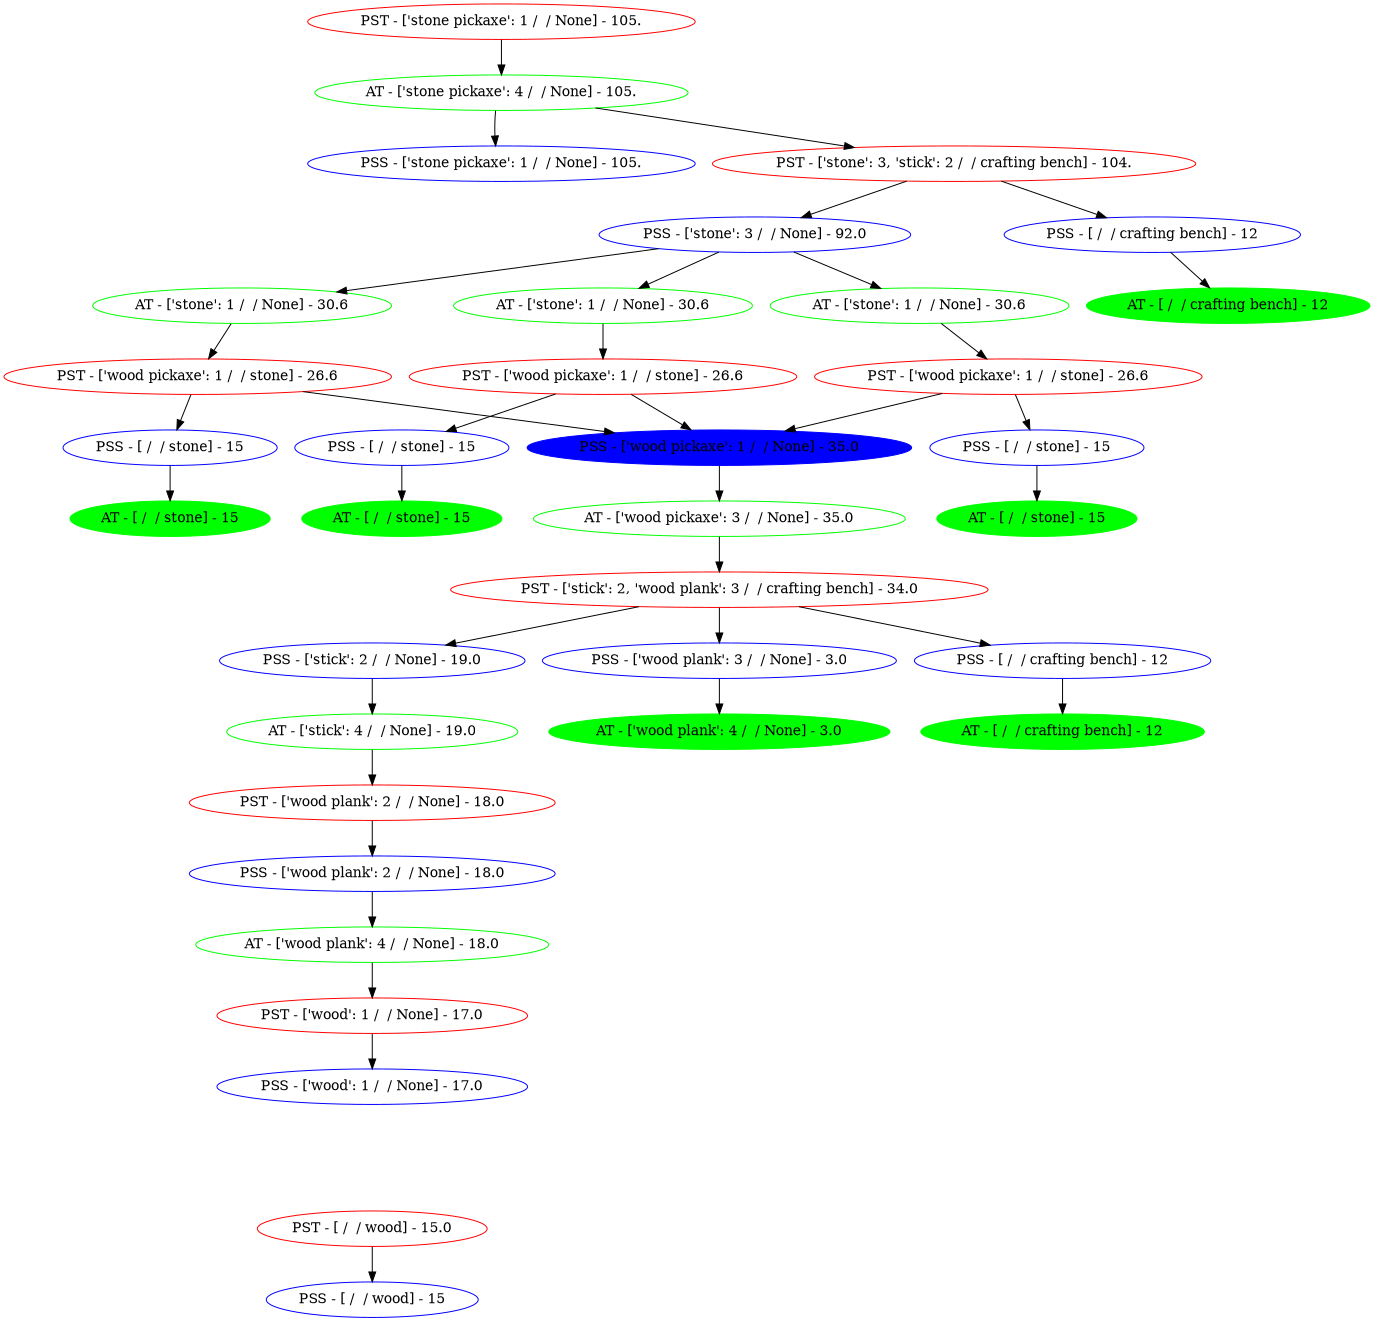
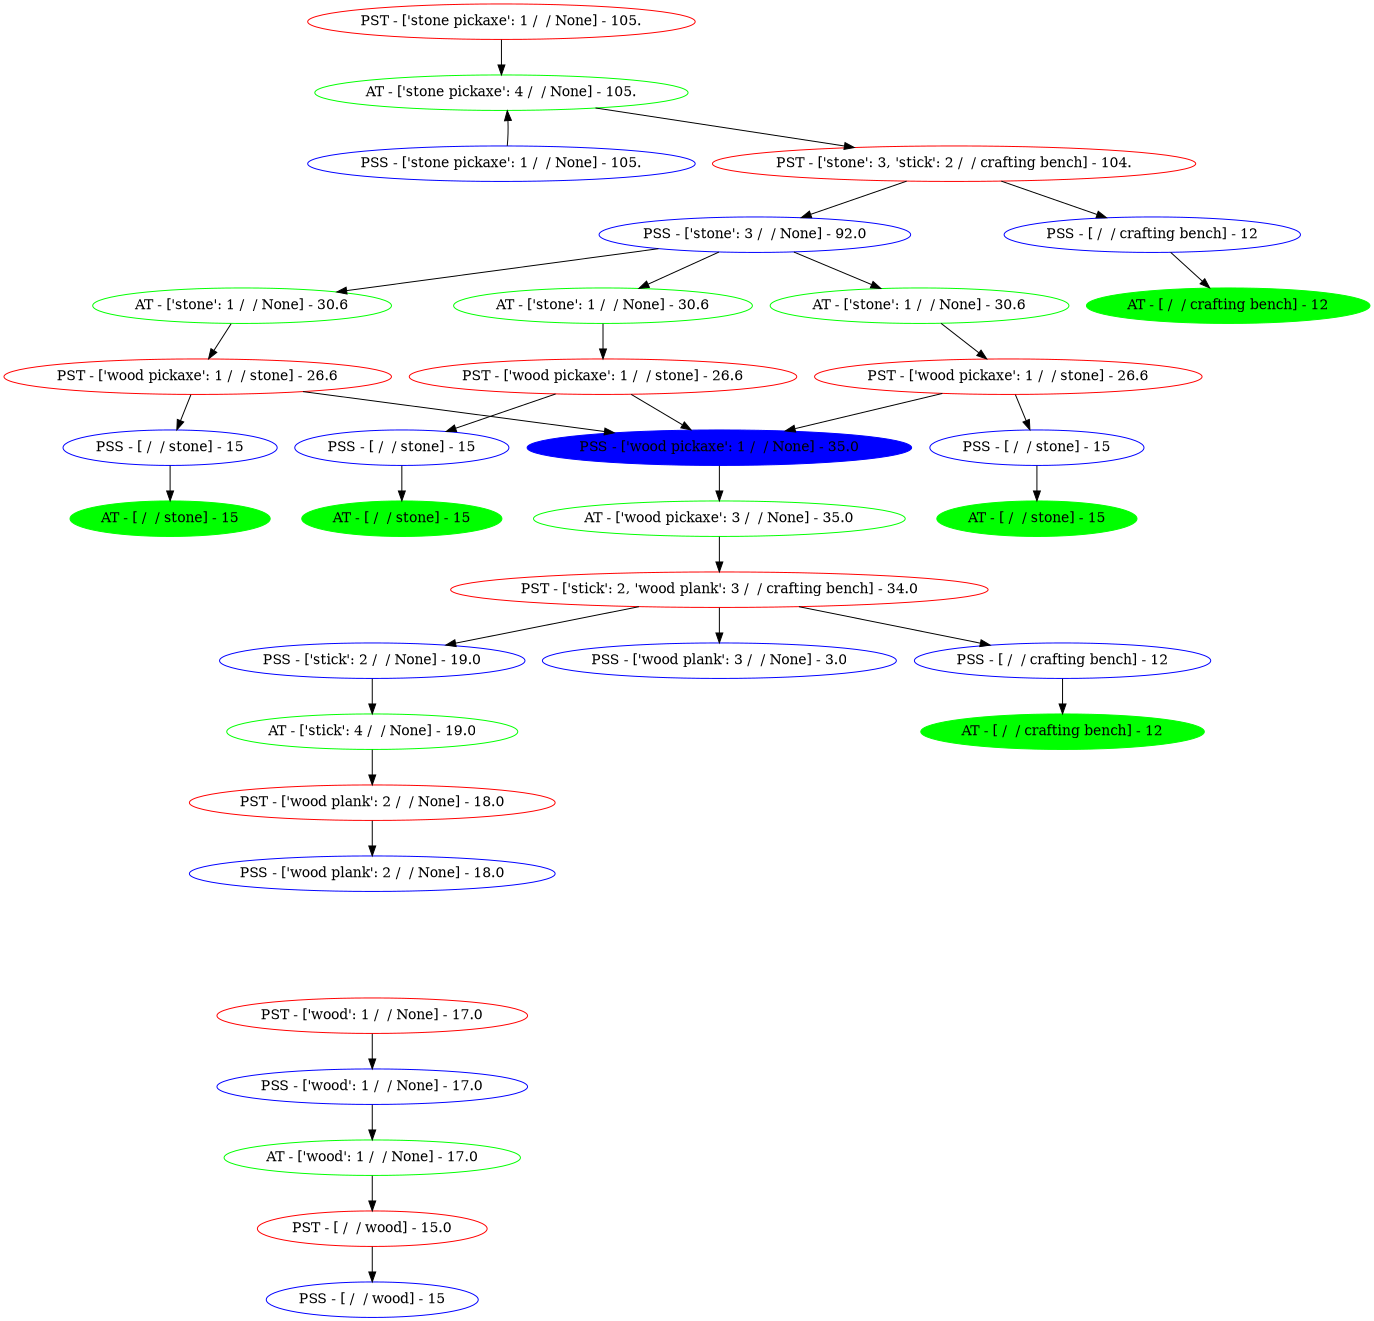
edge "AT - ['stone pickaxe': 4 /  / None] - 105." -> "PSS - ['stone pickaxe': 1 /  / None] - 105.": reversed
node "AT - ['wood plank': 4 /  / None] - 3.0": removed
node "AT - ['wood plank': 4 /  / None] - 18.0": removed
node "AT - ['wood': 1 /  / None] - 17.0": added
